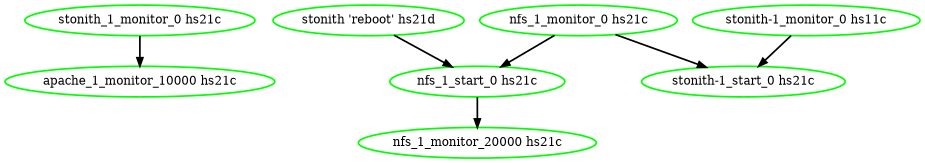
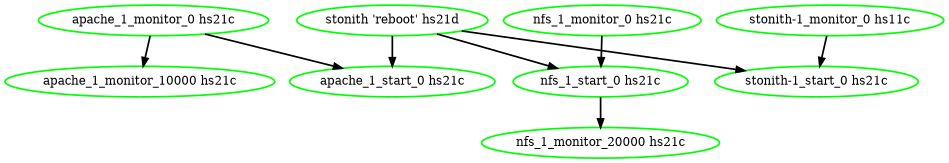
node "stonith_1_monitor_0 hs21c": label "stonith_1_monitor_0 hs21c" -> "apache_1_monitor_0 hs21c"
edge "nfs_1_monitor_0 hs21c" -> "stonith-1_start_0 hs21c": now "stonith 'reboot' hs21d" -> "stonith-1_start_0 hs21c"
node "apache_1_start_0 hs21c": added
